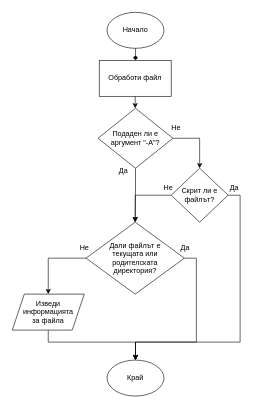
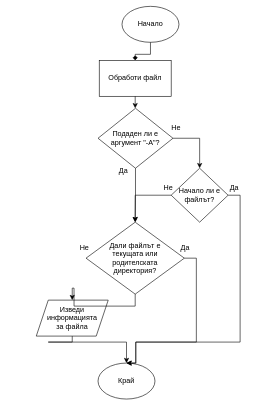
node "Начало": moved (136, 30) -> (151, 24)
node "Скрит ли е файлът?": label "Скрит ли е файлът?" -> "Начало ли е файлът?"
node "Изведи информацията за файла": moved (48, 312) -> (72, 318)
node "Край": moved (136, 378) -> (127, 381)
